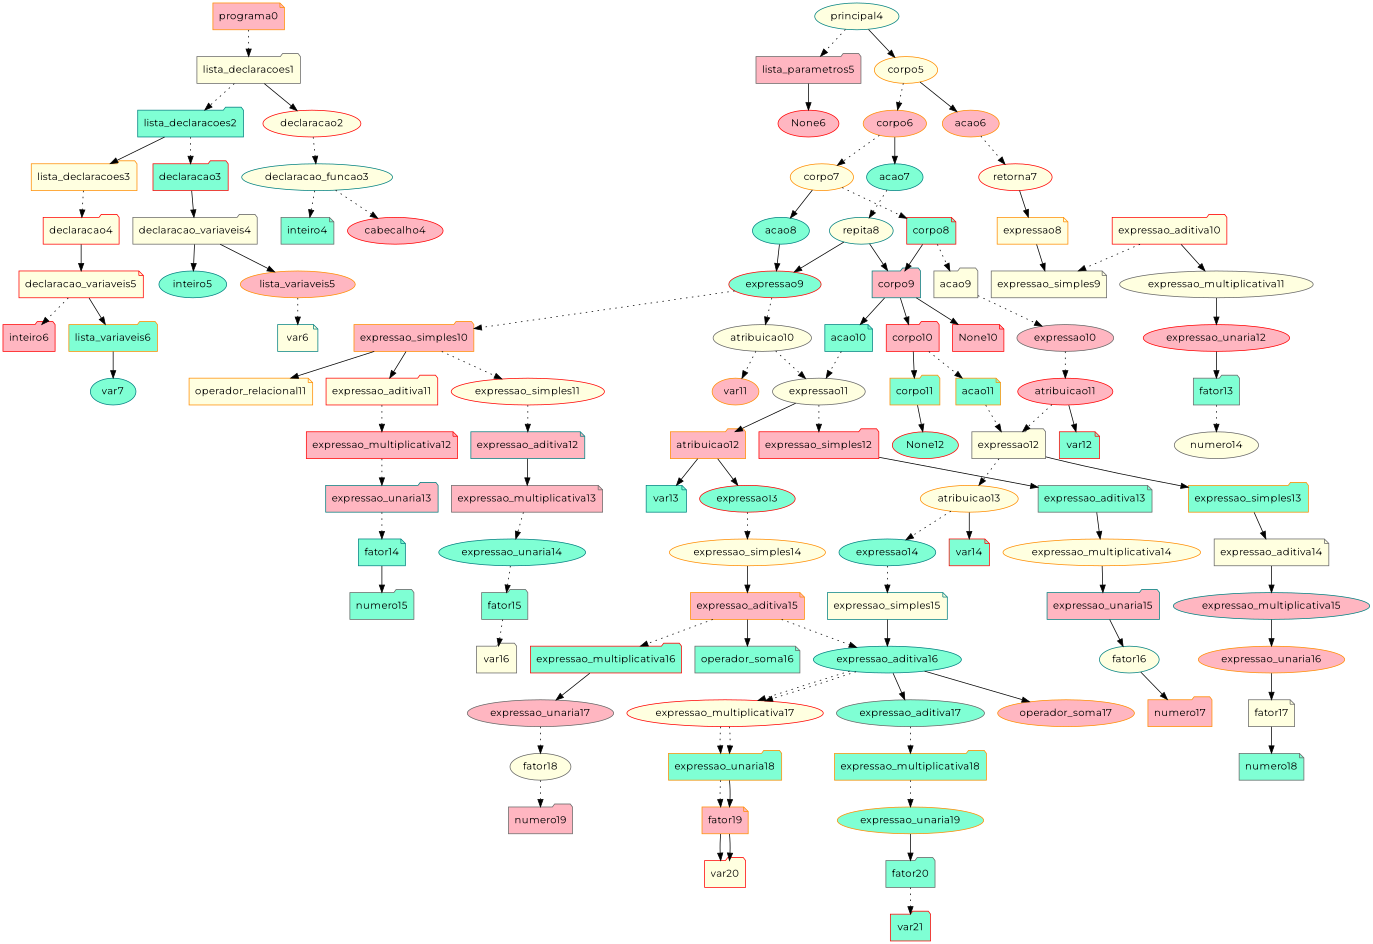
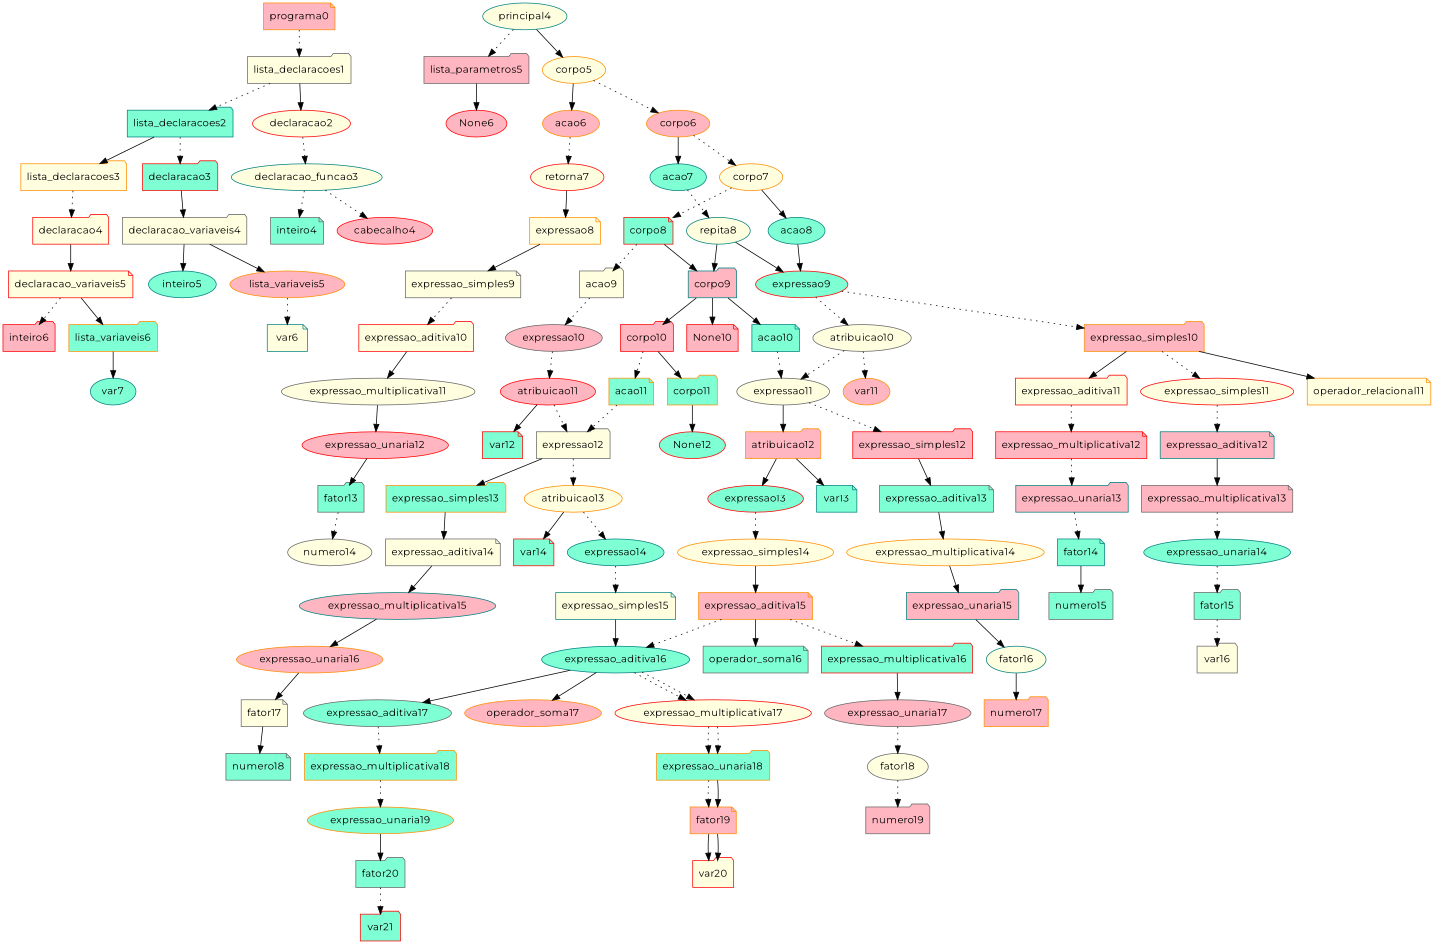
edge "expressao_aditiva10" -> "expressao_simples9": reversed
